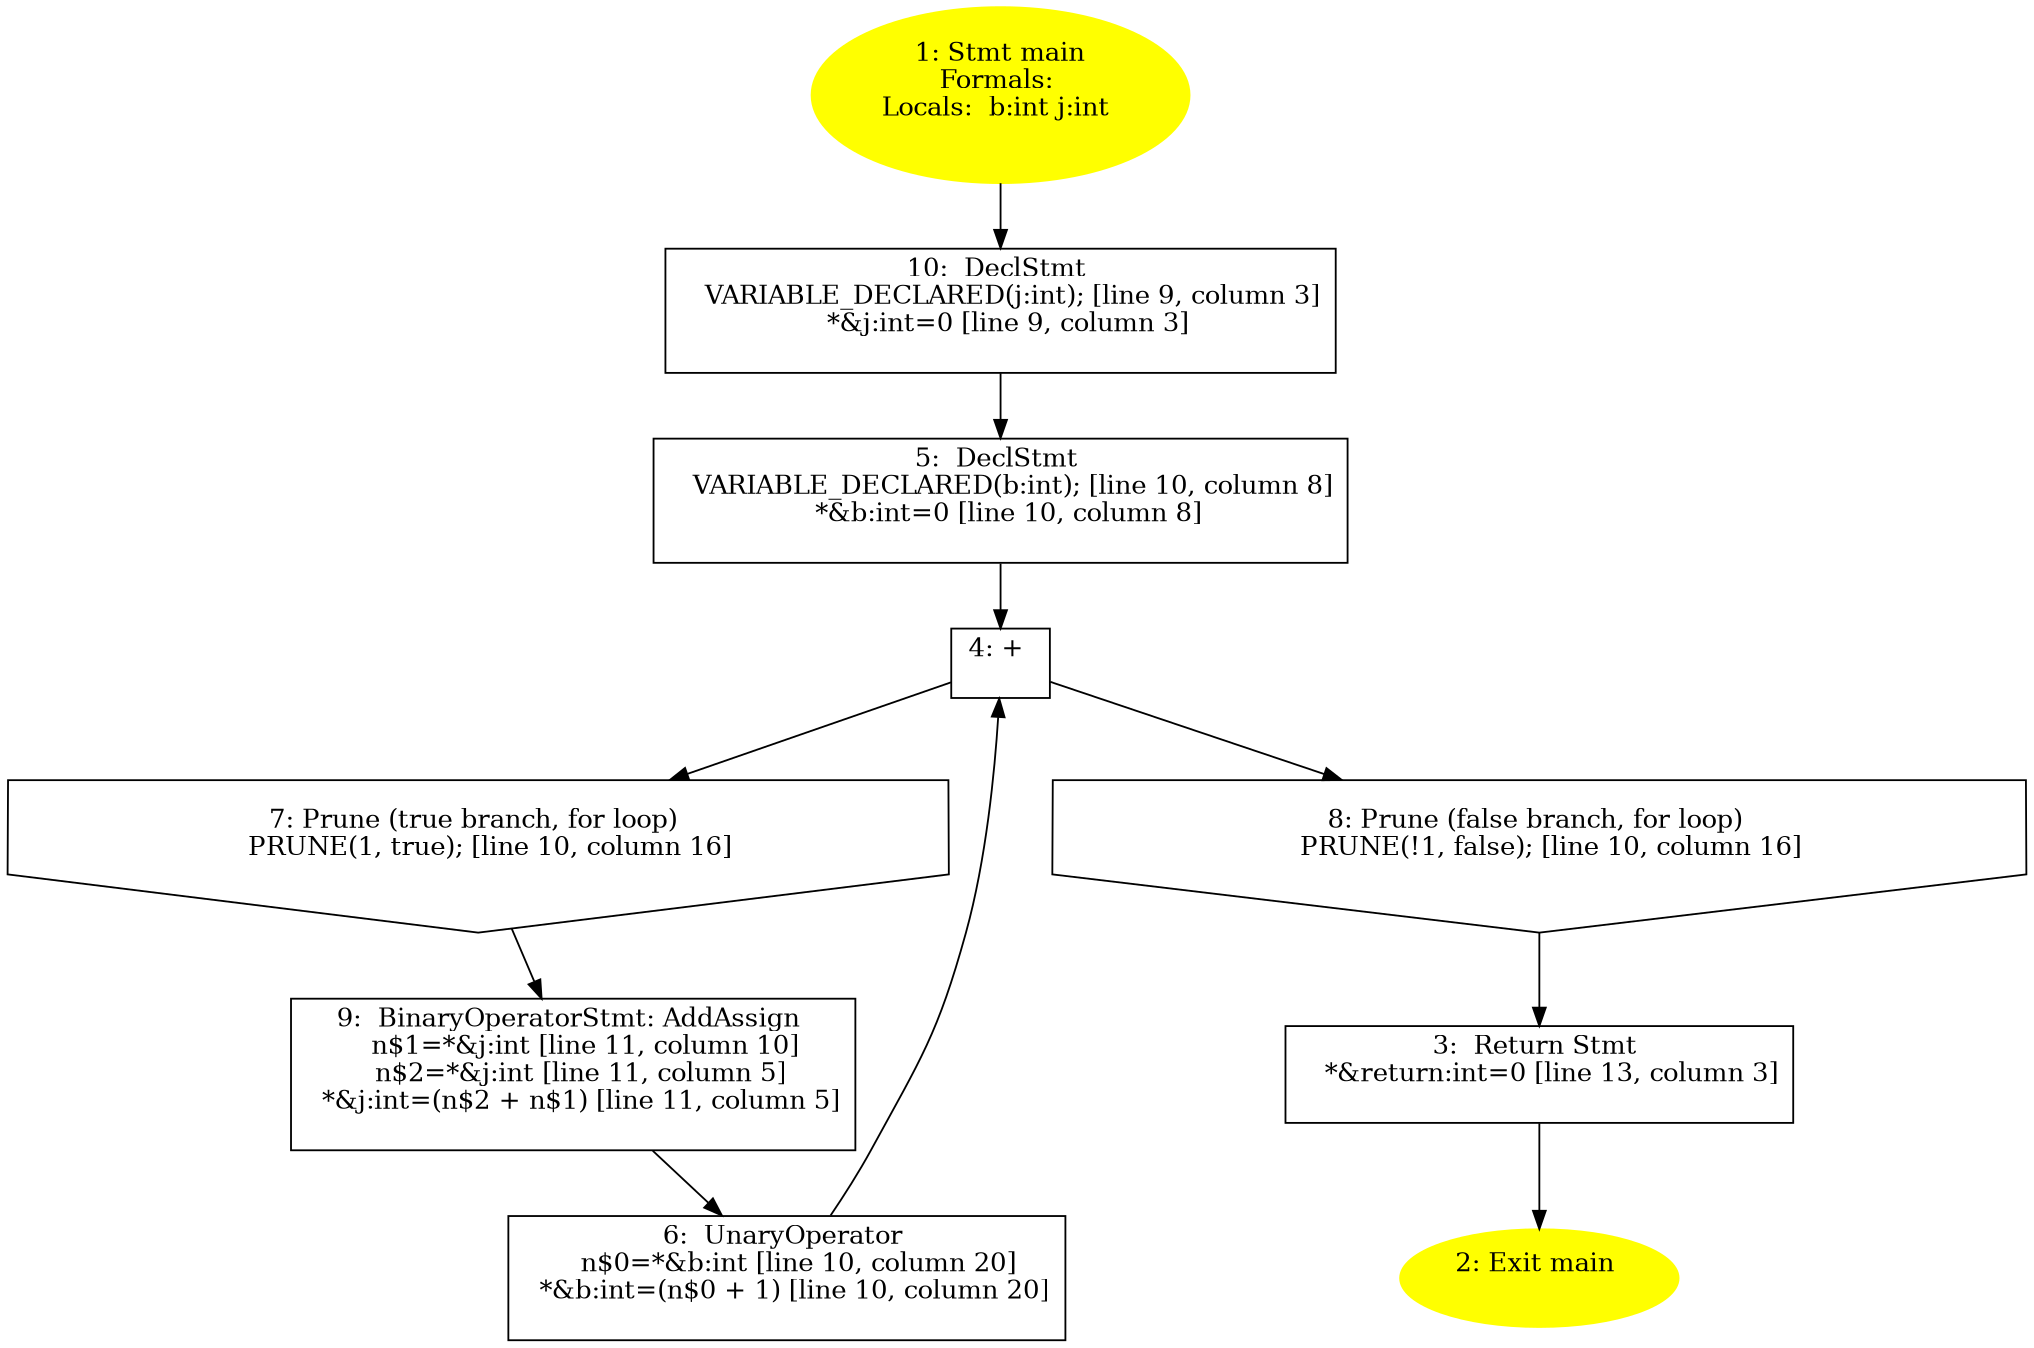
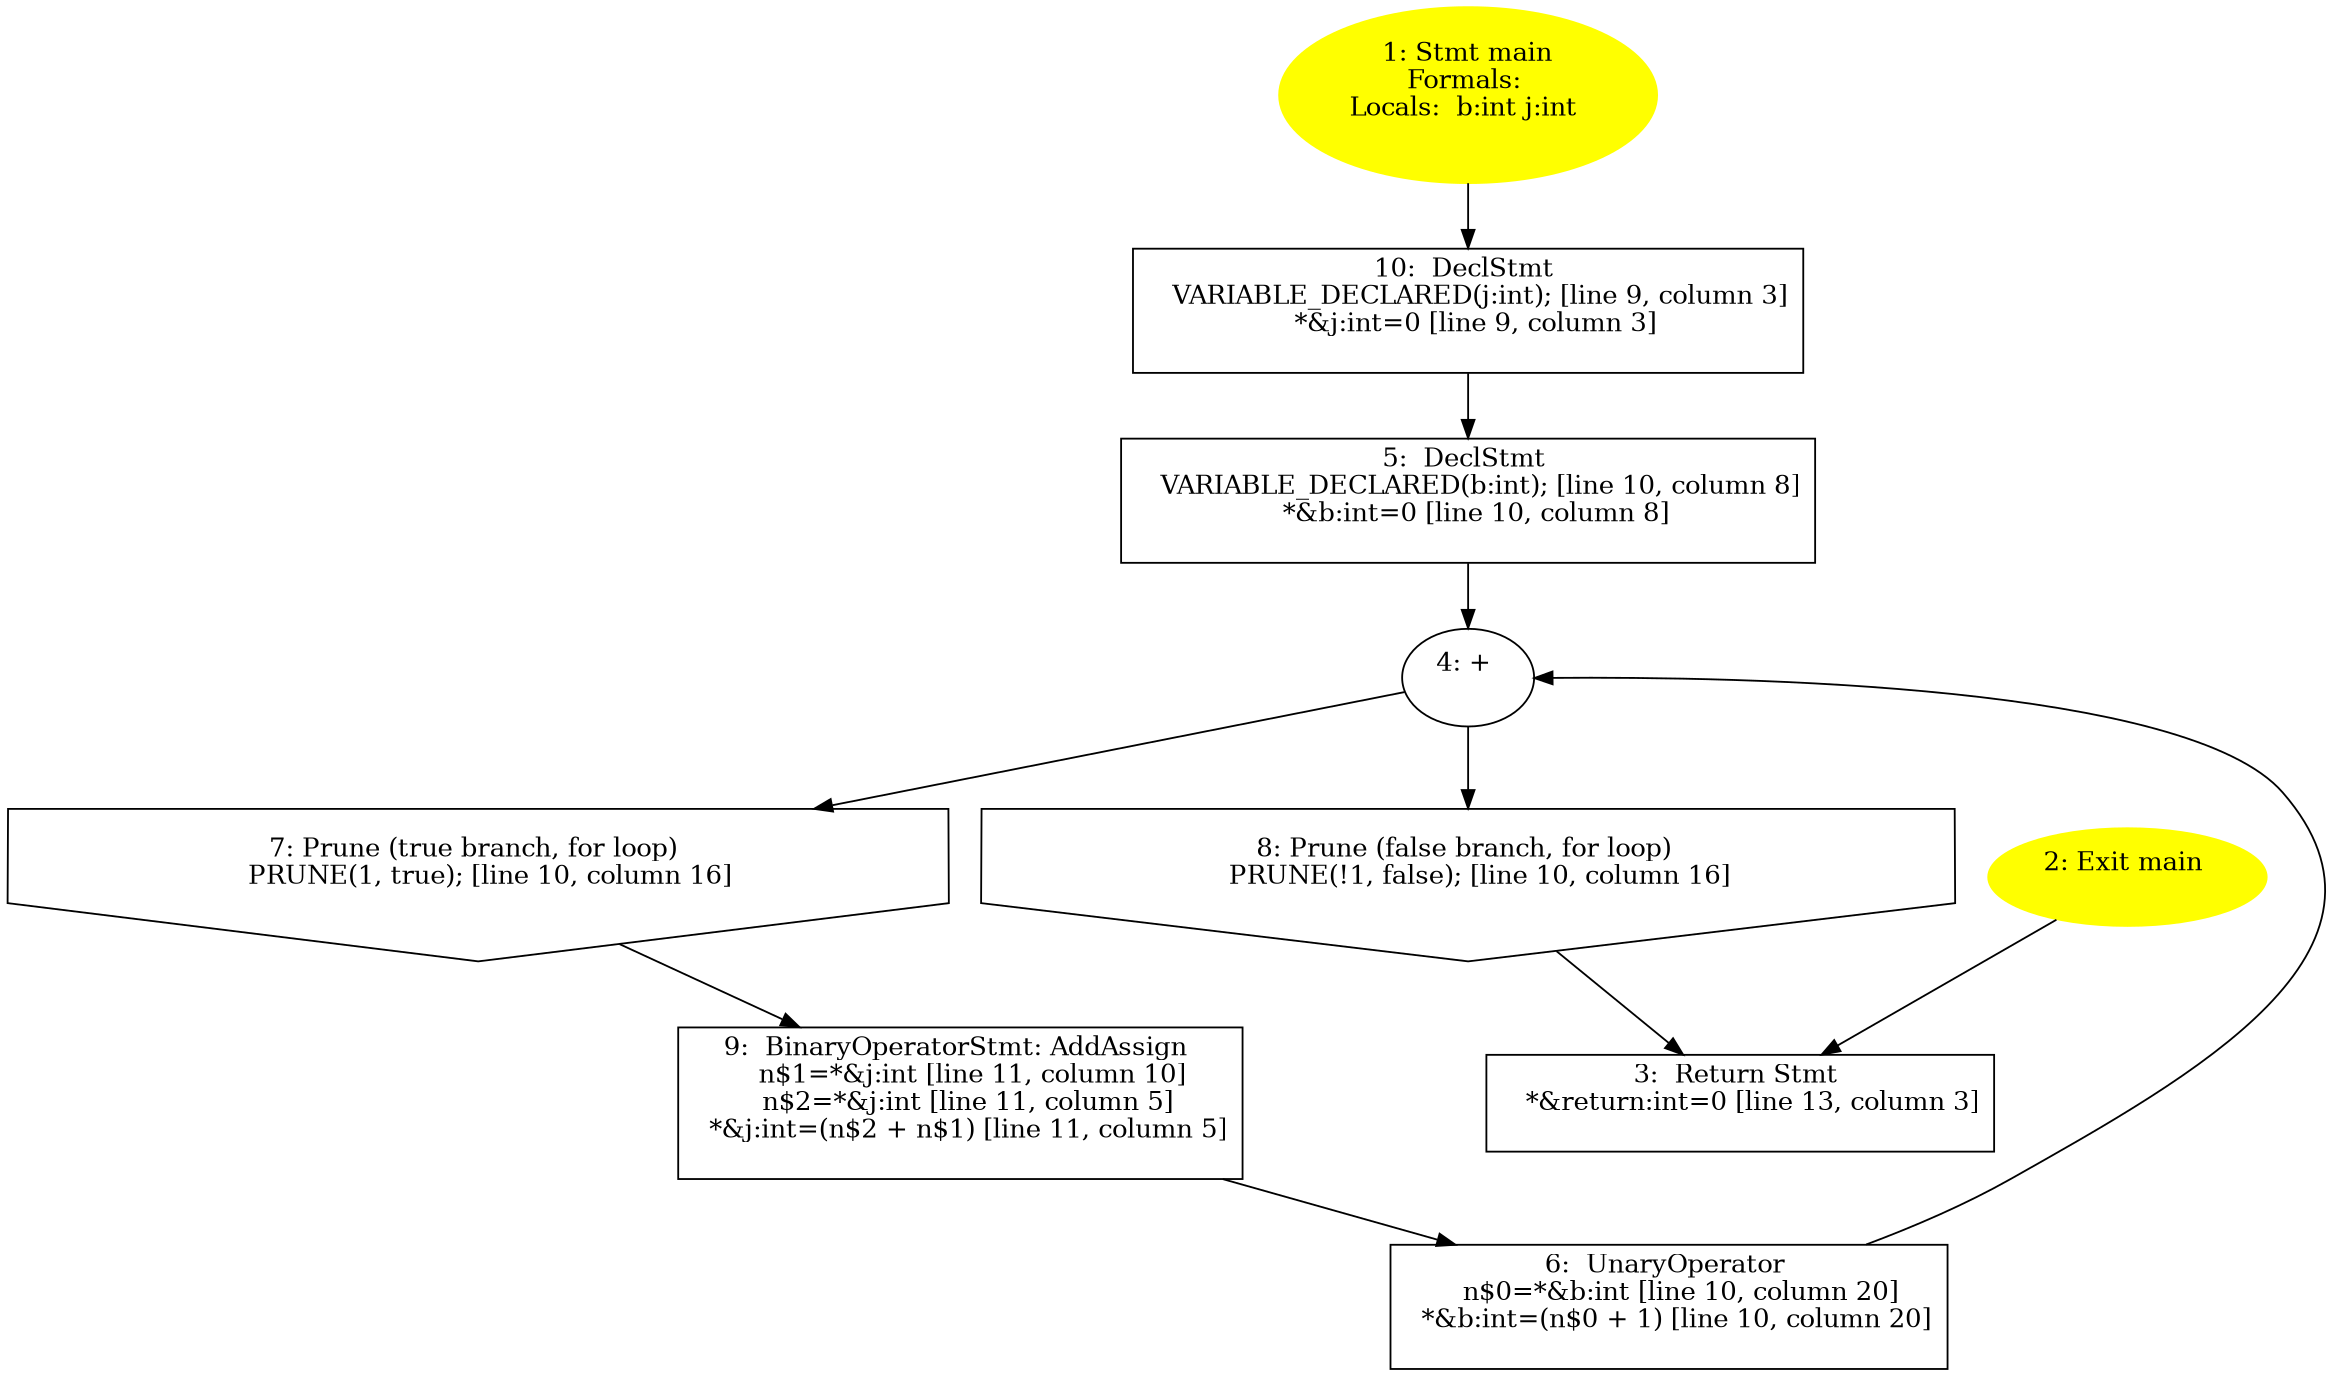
node "4: +": shape box -> ellipse
edge "3:  Return Stmt *&return:int=0 [line 13, column 3]" -> "2: Exit main": reversed
